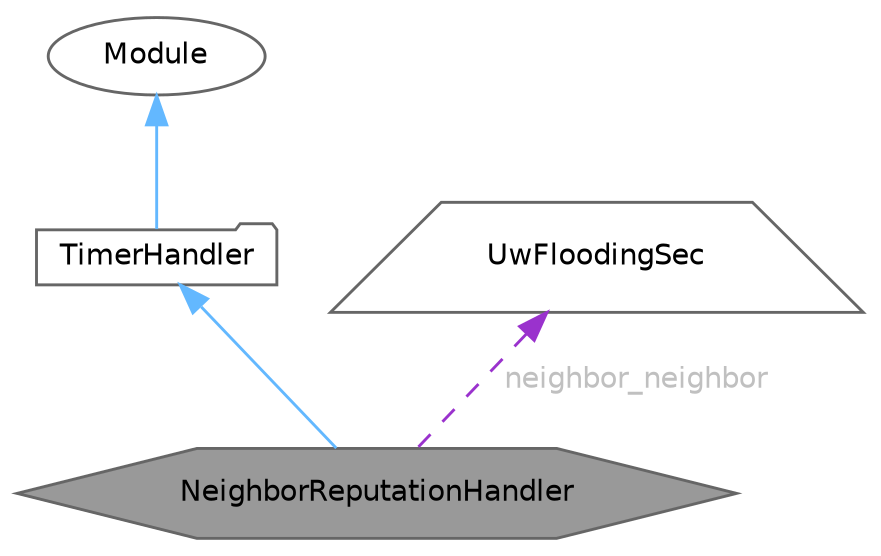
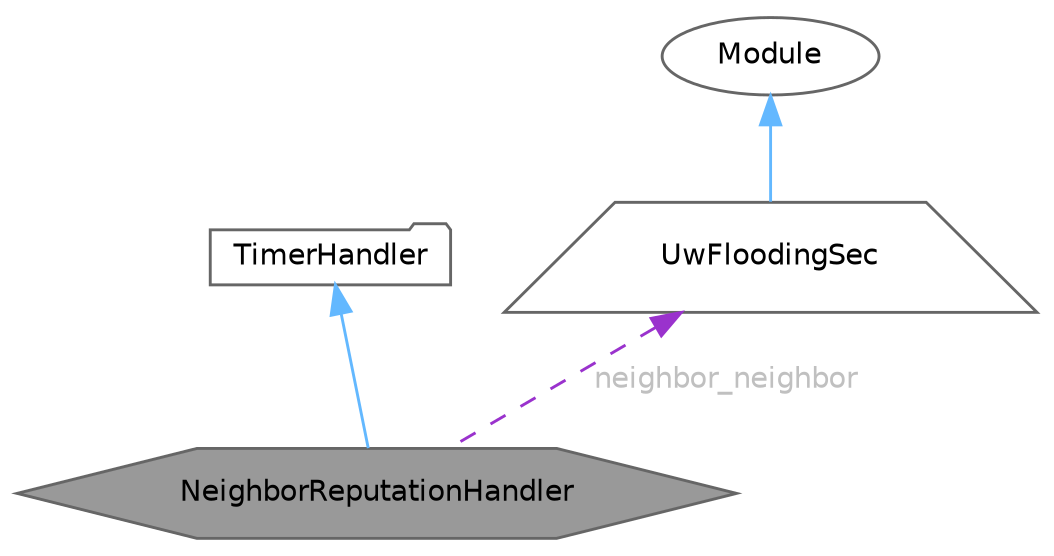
edge "TimerHandler" -> "Module": now "UwFloodingSec" -> "Module"
